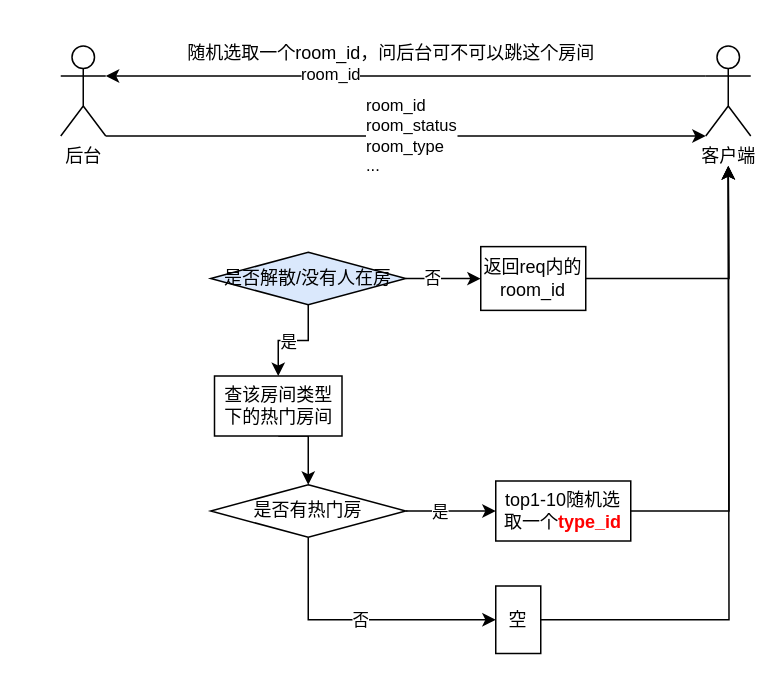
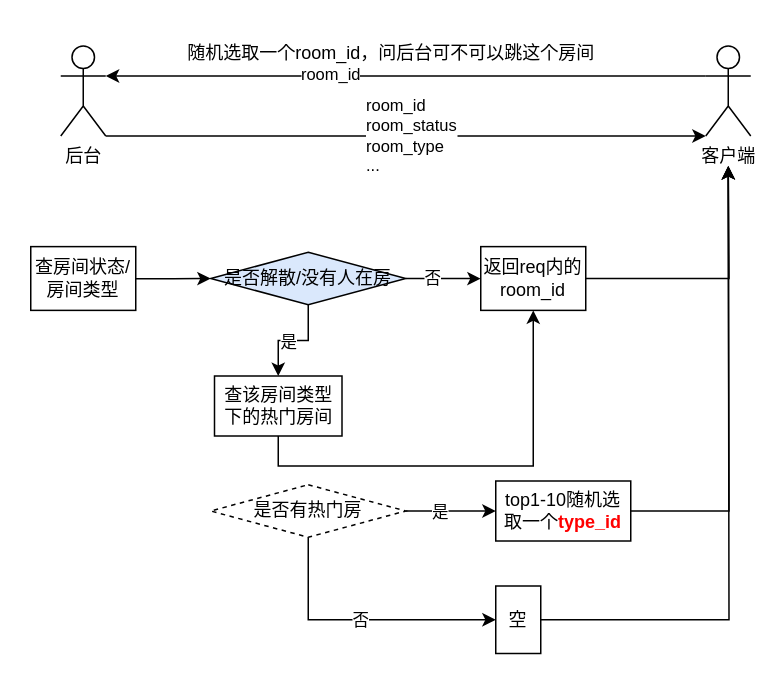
node "查房间状态/房间类型": added
edge "查房间状态/房间类型" -> "是否解散/没有人在房": added
edge "查该房间类型下的热门房间" -> "是否有热门房": now "查该房间类型下的热门房间" -> "返回req内的room_id"
node "是否有热门房": style solid -> dashed
